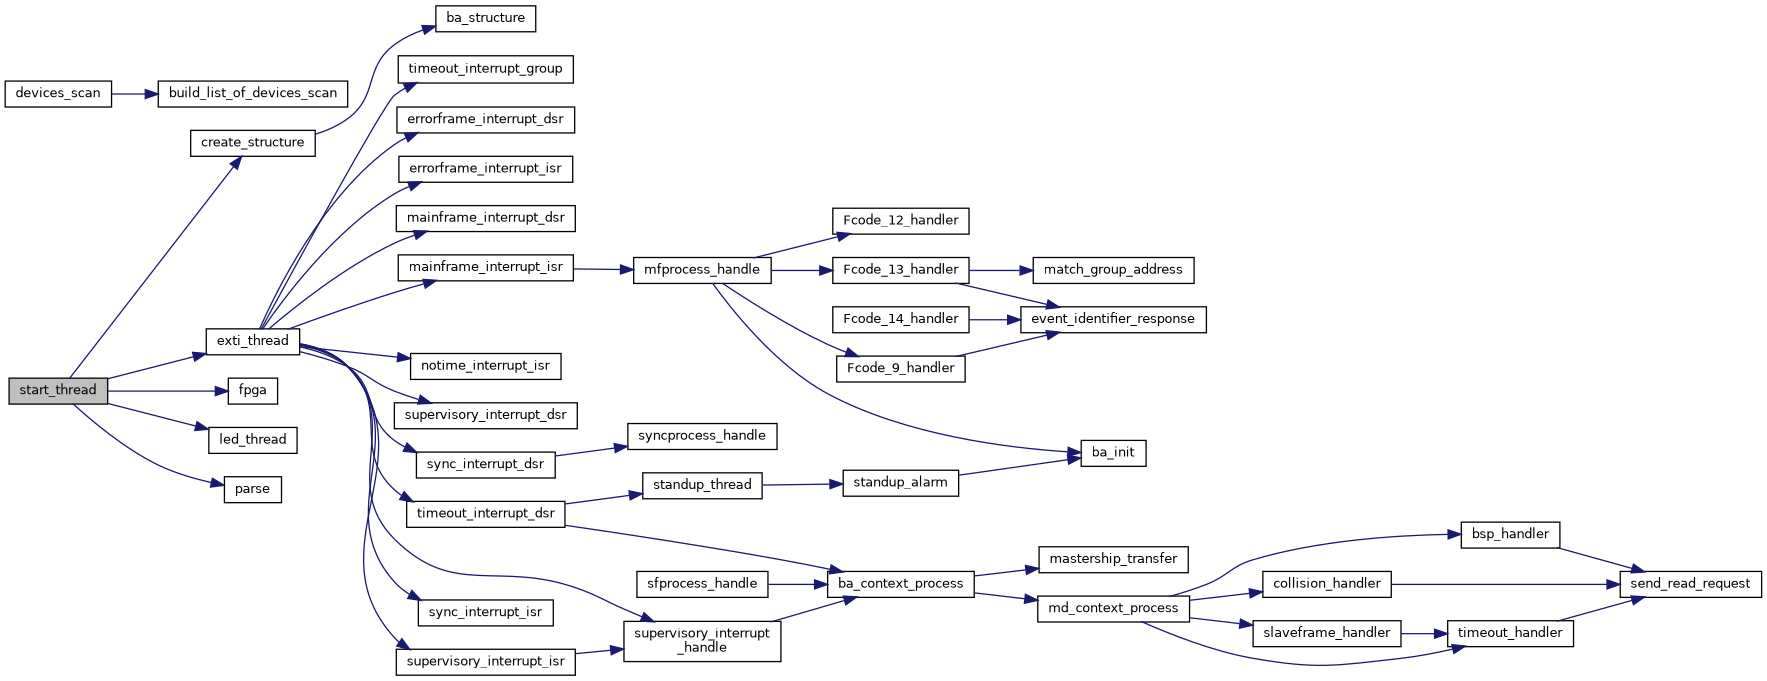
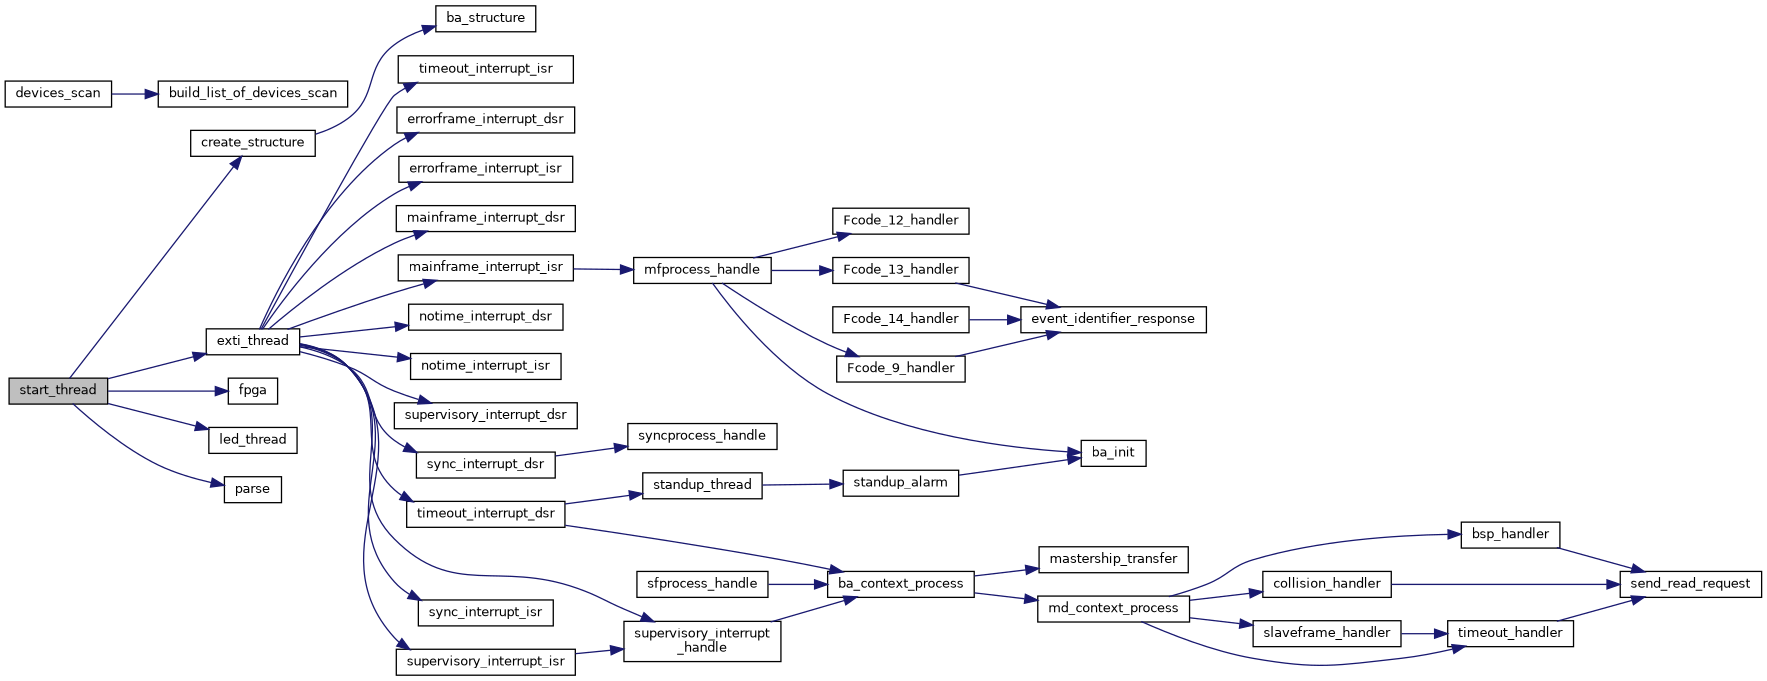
node "timeout_interrupt_group": label "timeout_interrupt_group" -> "timeout_interrupt_isr"
node "match_group_address": removed
node "notime_interrupt_dsr": added
